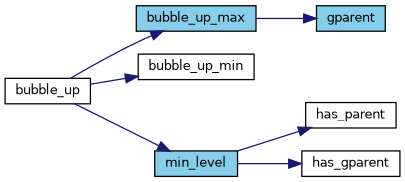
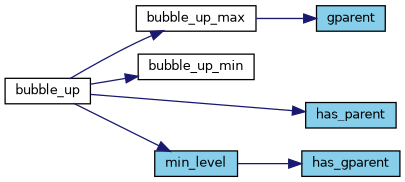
node "bubble_up_max": fillcolor skyblue -> white
node "has_parent": fillcolor white -> skyblue
edge "min_level" -> "has_parent": now "bubble_up" -> "has_parent"
node "has_gparent": fillcolor white -> skyblue
